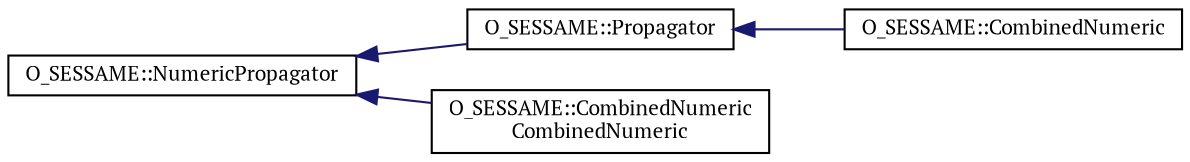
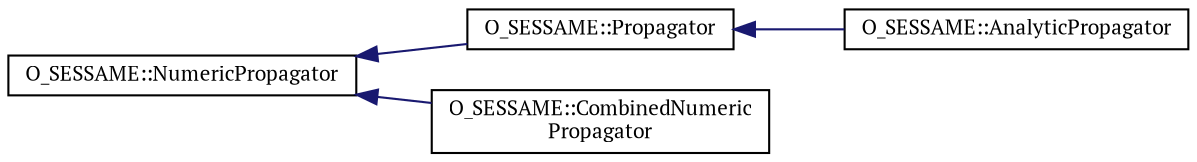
node "O_SESSAME::CombinedNumeric": label "O_SESSAME::CombinedNumeric" -> "O_SESSAME::AnalyticPropagator"
node "O_SESSAME::CombinedNumeric CombinedNumeric": label "O_SESSAME::CombinedNumeric CombinedNumeric" -> "O_SESSAME::CombinedNumeric Propagator"
